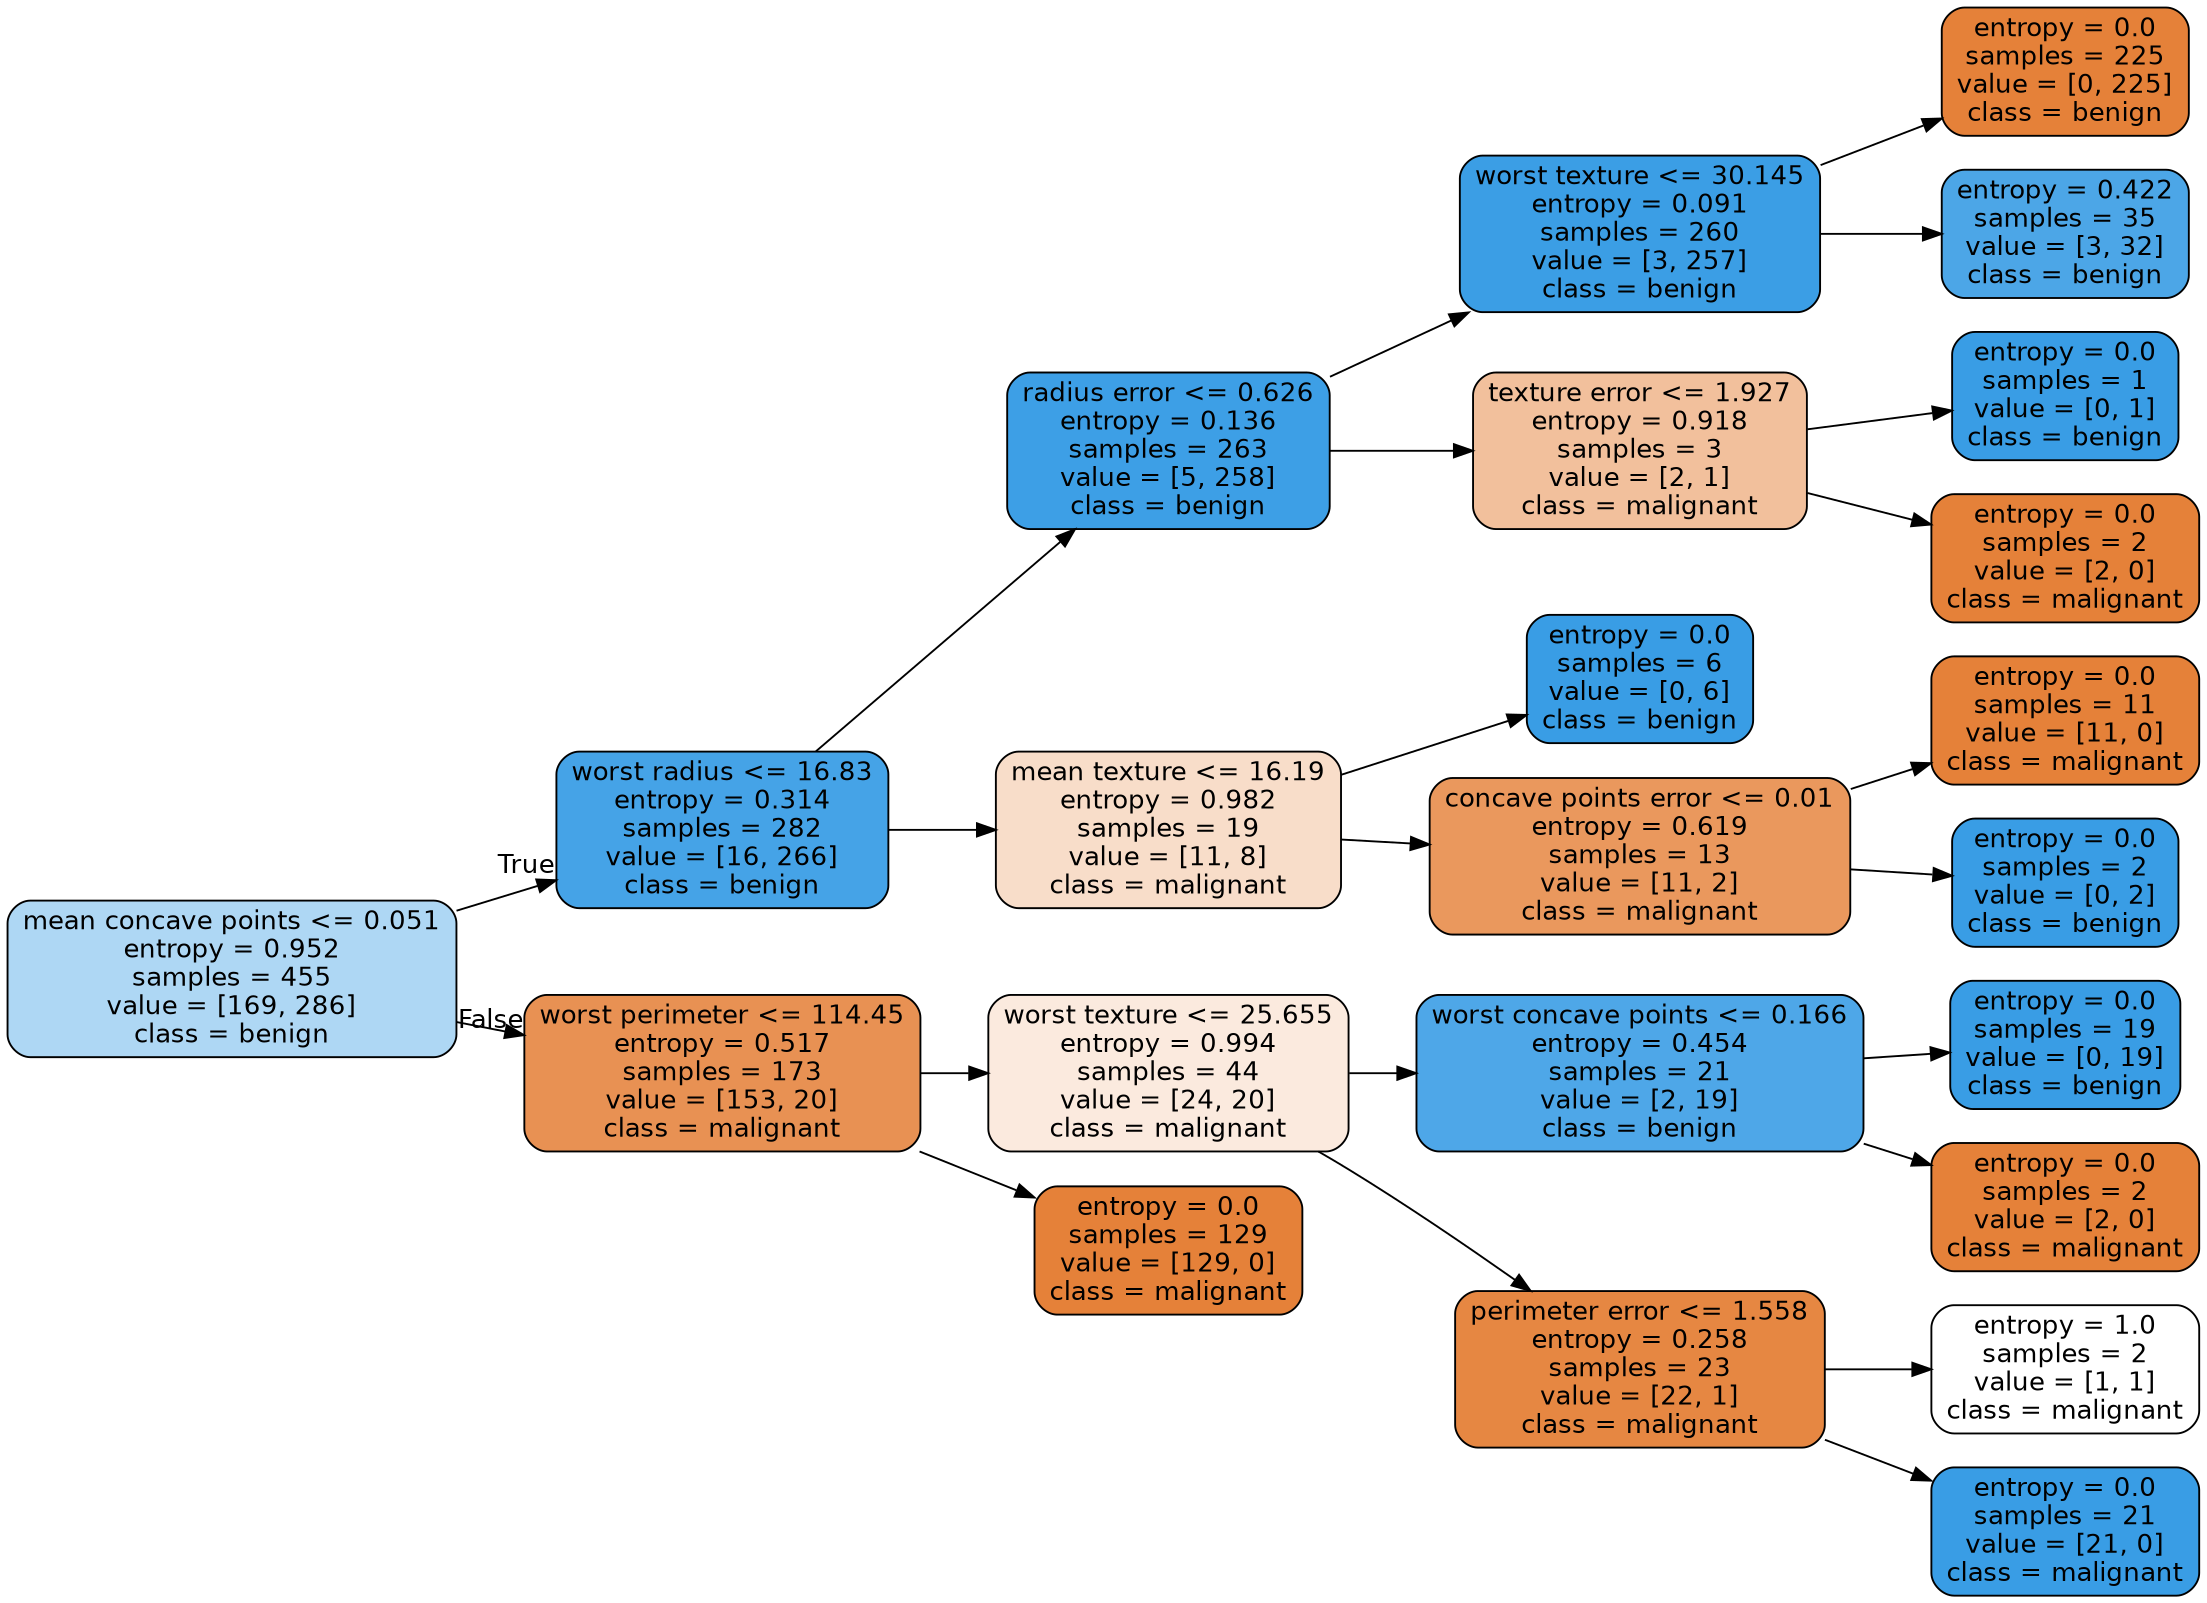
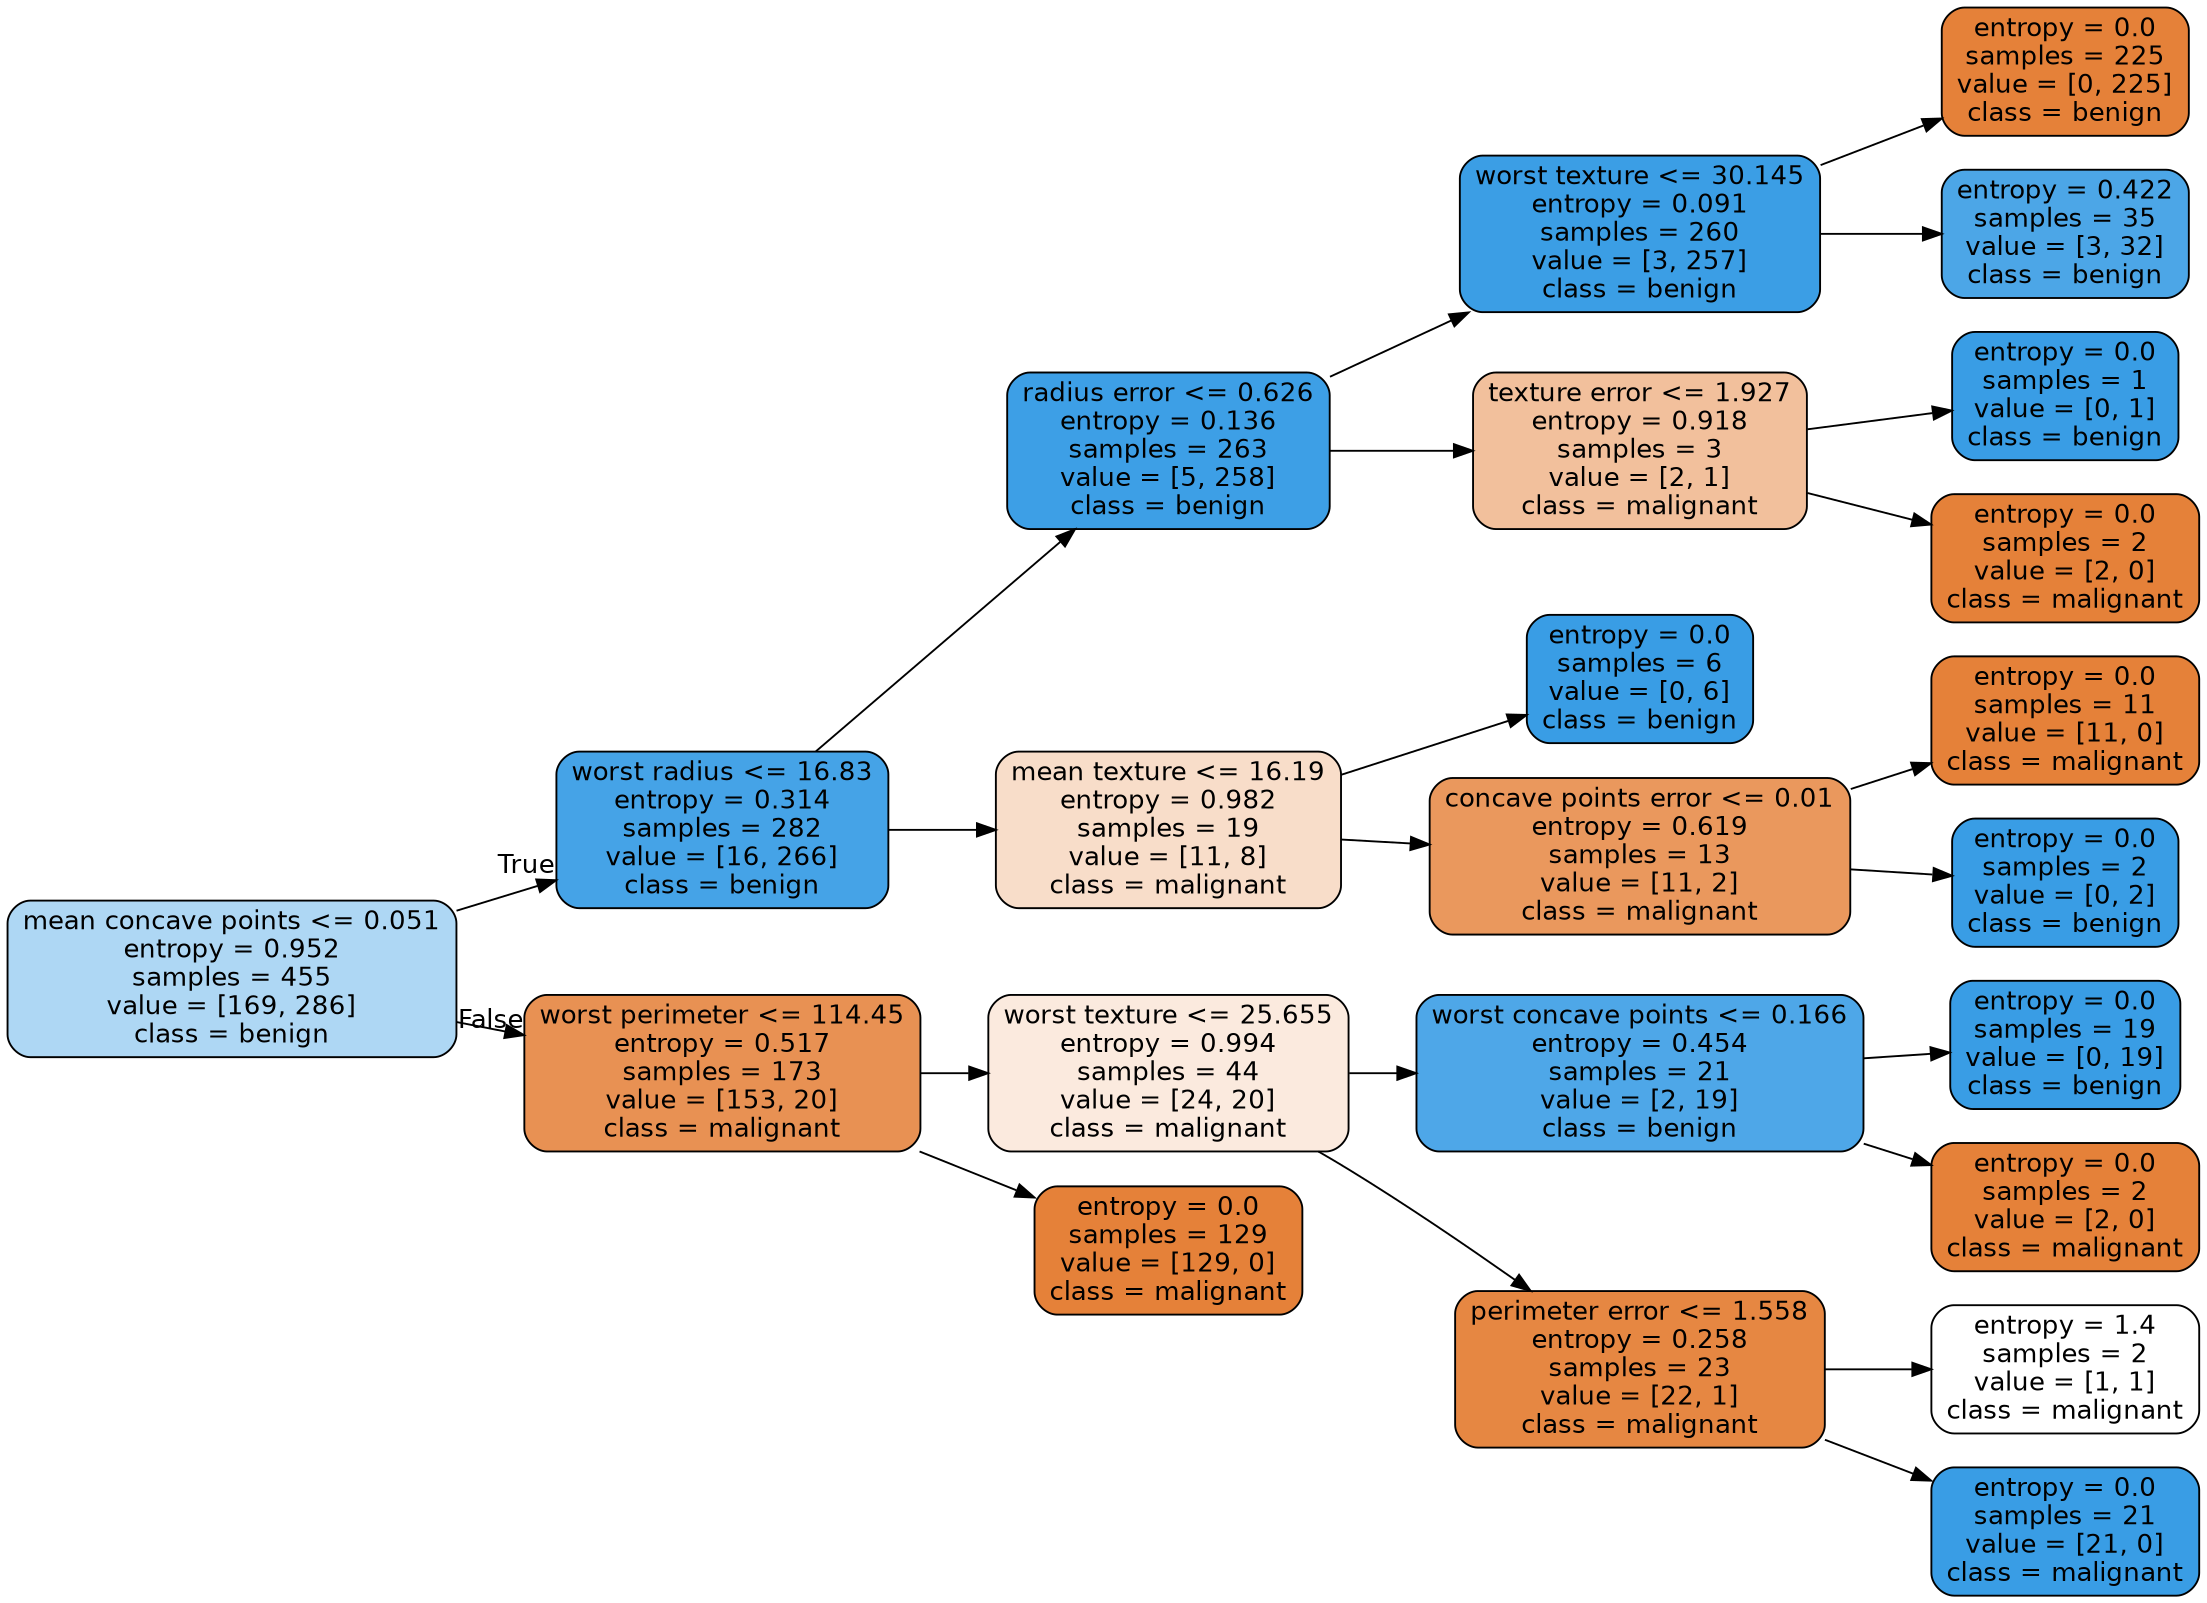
node "entropy = 1.0 samples = 2 value = [1, 1] class = malignant": label "entropy = 1.0 samples = 2 value = [1, 1] class = malignant" -> "entropy = 1.4 samples = 2 value = [1, 1] class = malignant"
